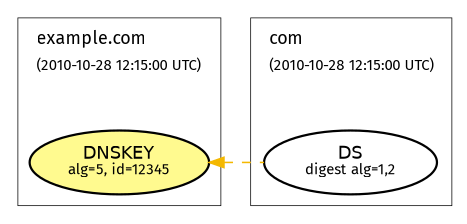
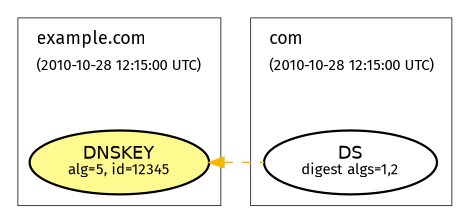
node "DS": text "digest alg=1,2" -> "digest algs=1,2"
